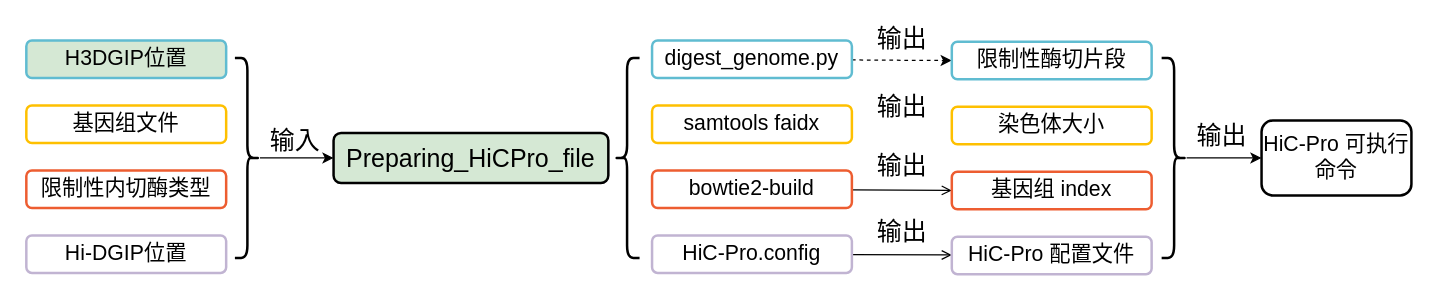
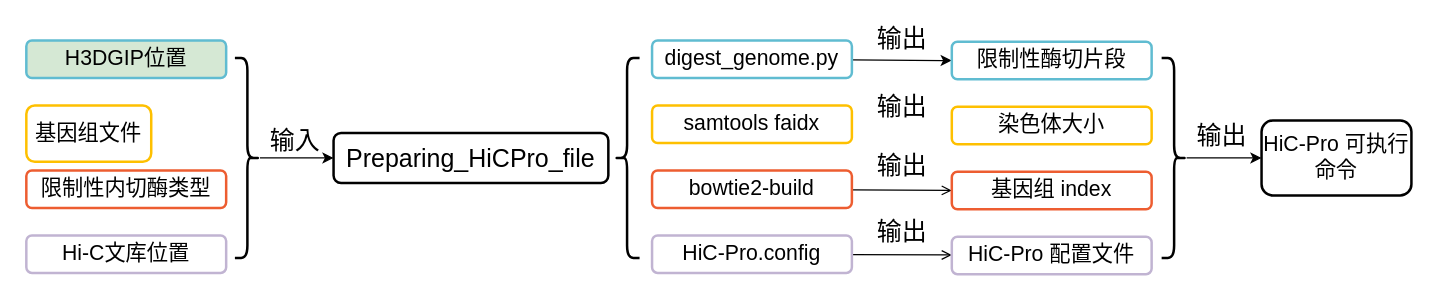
edge "digest_genome.py" -> "限制性酶切片段": style dashed -> solid
node "基因组文件": size 200x38 -> 125x56
node "Preparing_HiCPro_file": fillcolor #d5e8d4 -> #ffffff
node "Hi-DGIP位置": label "Hi-DGIP位置" -> "Hi-C文库位置"
